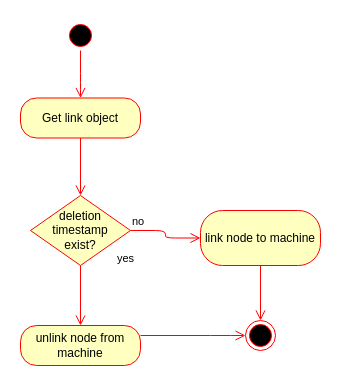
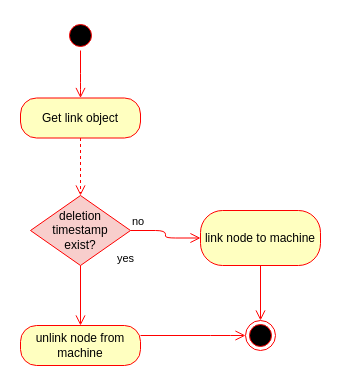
edge "Get link object" -> "deletion timestamp exist?": style solid -> dashed
node "deletion timestamp exist?": fillcolor #ffffc0 -> #f8cecc
